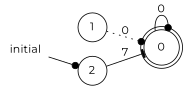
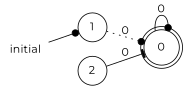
edge "2" -> "0": label "7" -> "0"
edge "initial" -> "2": now "initial" -> "1"
